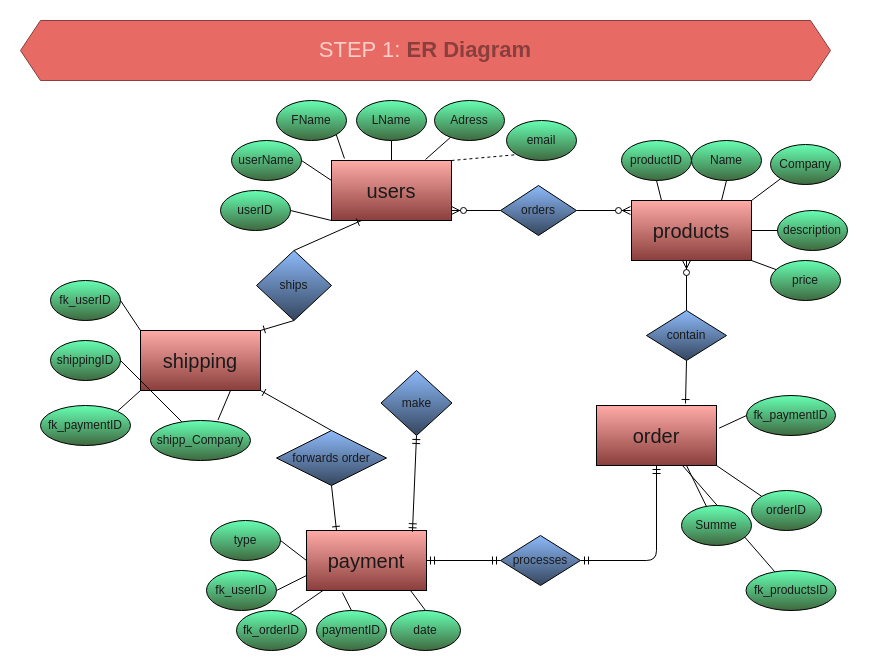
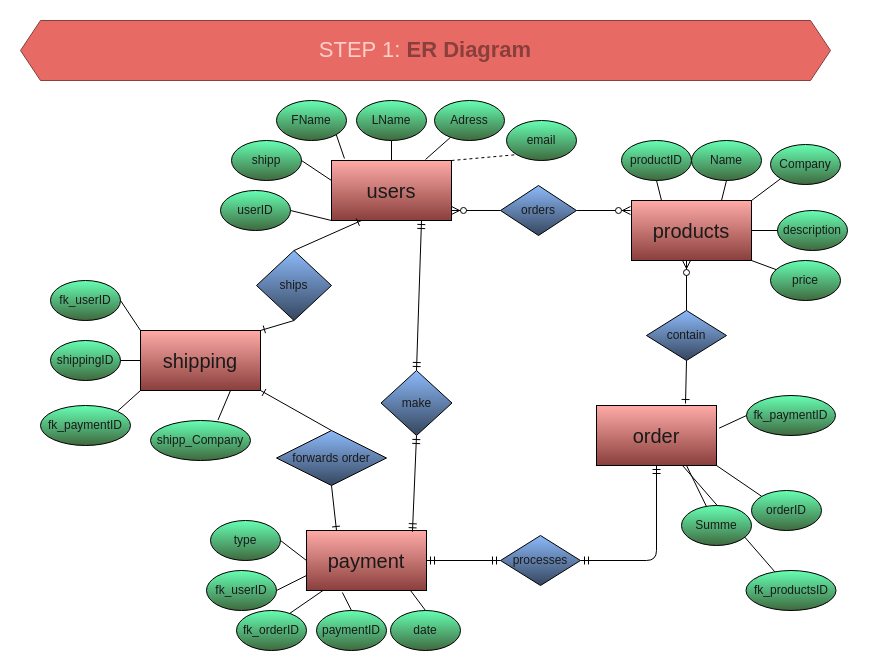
node "userName": label "userName" -> "shipp"
edge "users" -- "make": added
edge "shippingID" -- "shipp_Company": now "shippingID" -- "shipping"
